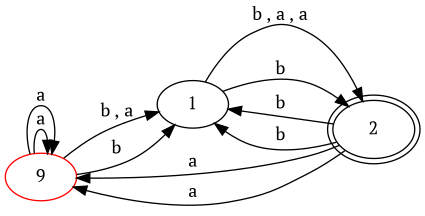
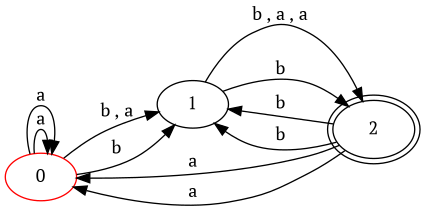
node "9": label "9" -> "0"
